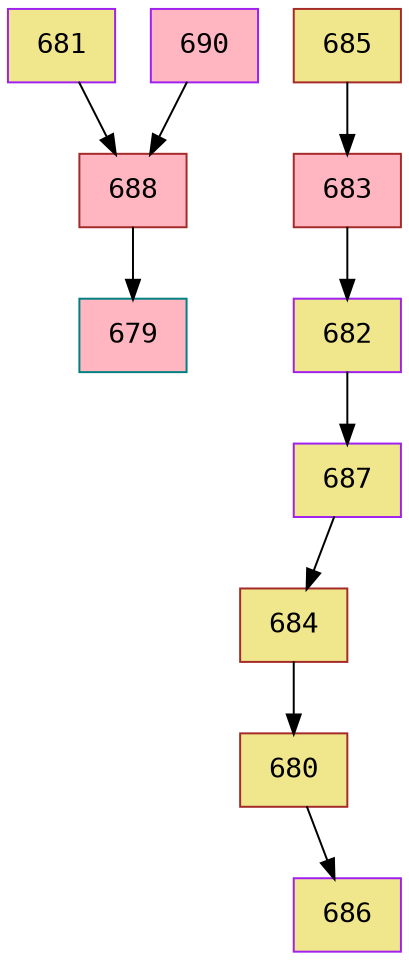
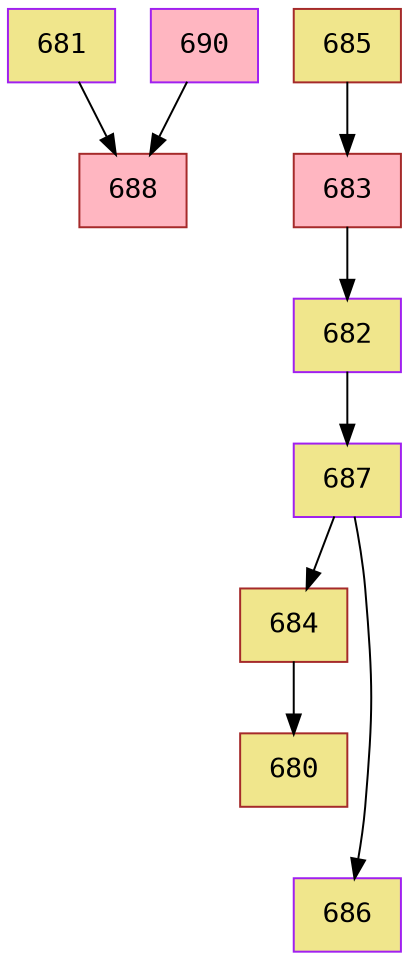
node "679": removed
edge "680" -> "686": now "687" -> "686"
